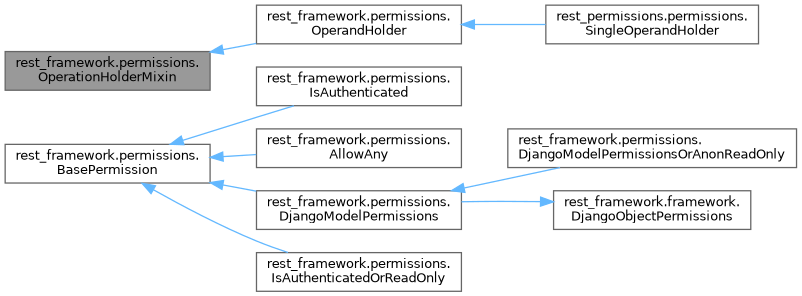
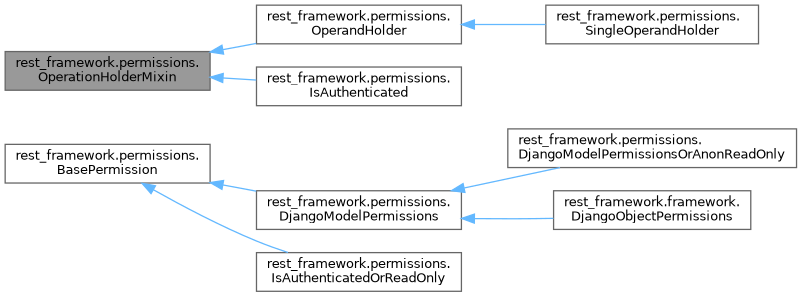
node "rest_permissions.permissions. SingleOperandHolder": label "rest_permissions.permissions. SingleOperandHolder" -> "rest_framework.permissions. SingleOperandHolder"
edge "rest_framework.permissions. IsAuthenticated" -> "rest_framework.permissions. BasePermission": now "rest_framework.permissions. IsAuthenticated" -> "rest_framework.permissions. OperationHolderMixin"
node "rest_framework.permissions. AllowAny": removed
edge "rest_framework.permissions. DjangoModelPermissions" -> "rest_framework.framework. DjangoObjectPermissions": reversed
